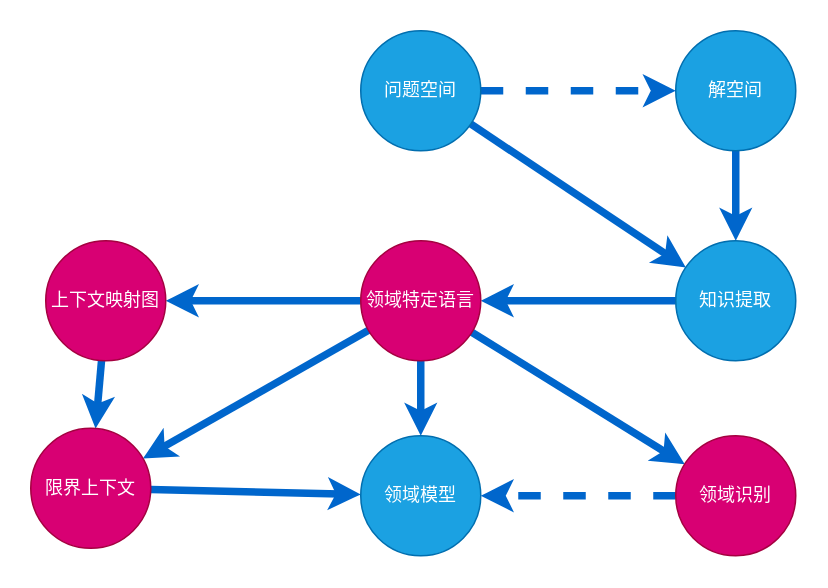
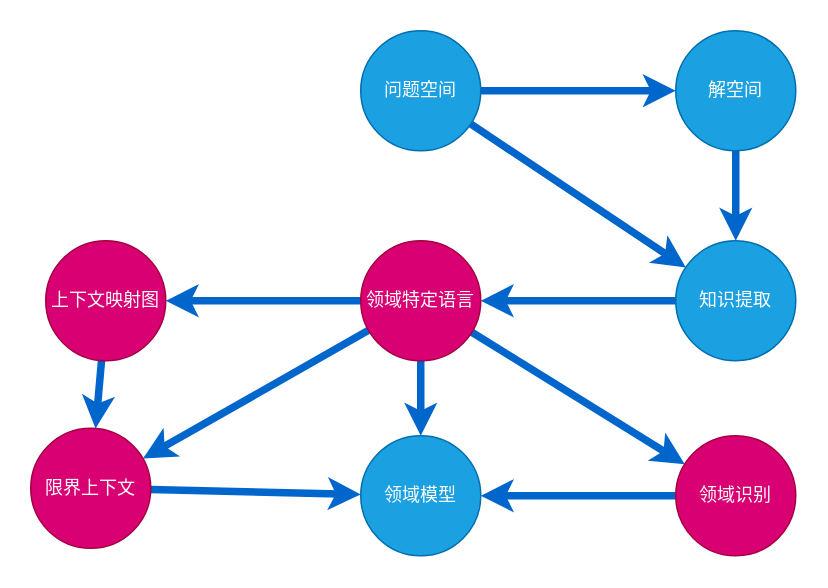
edge "问题空间" -> "解空间": style dashed -> solid
edge "领域识别" -> "领域模型": style dashed -> solid
